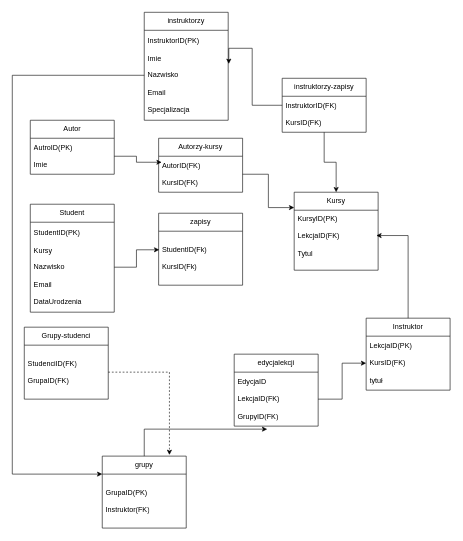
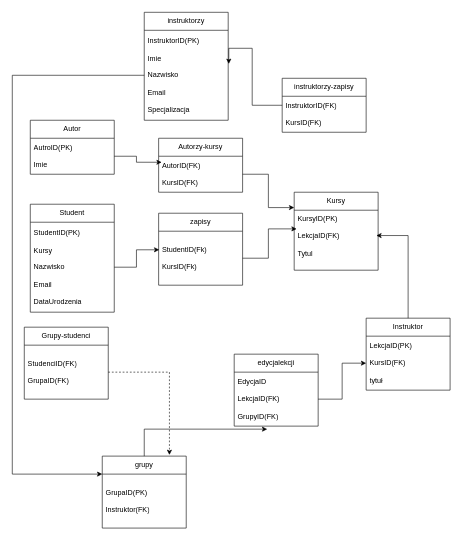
edge "instruktorzy-zapisy" -> "Kursy": removed
edge "StudentID(Fk) KursID(Fk)" -> "KursyID(PK) LekcjaID(FK) Tytul": added
